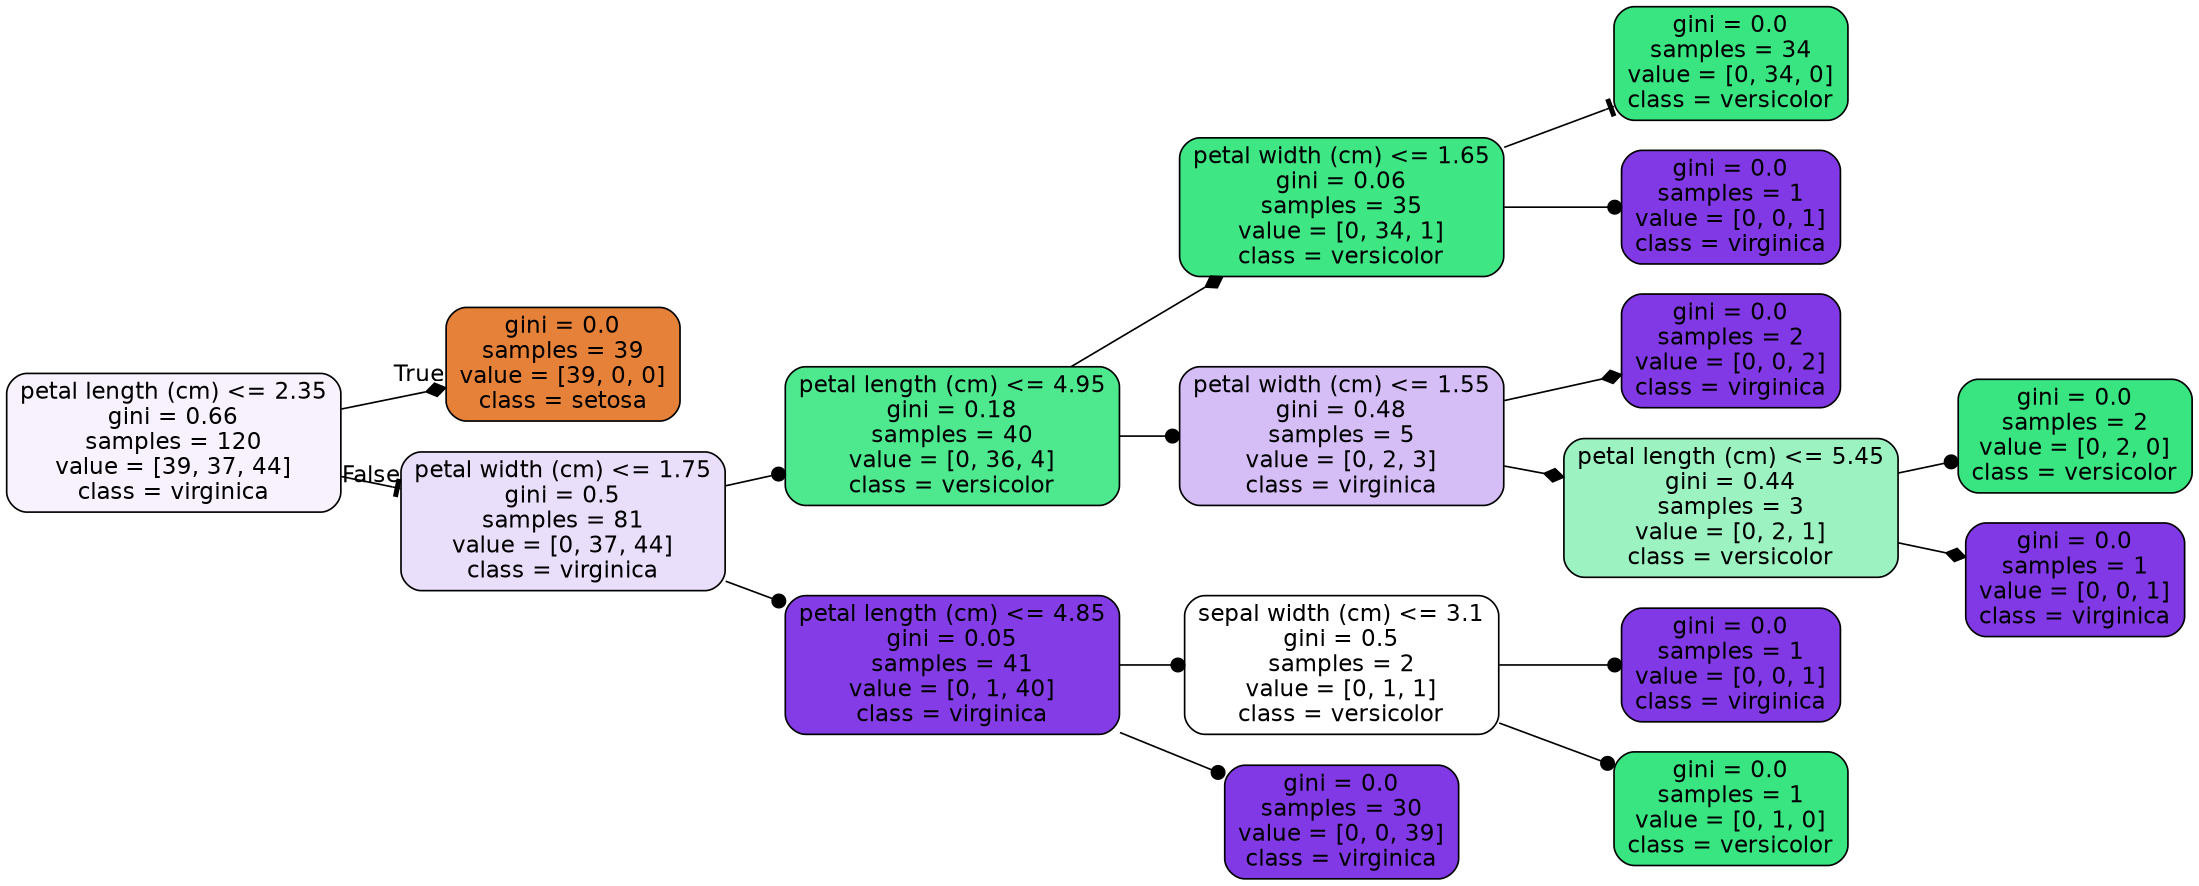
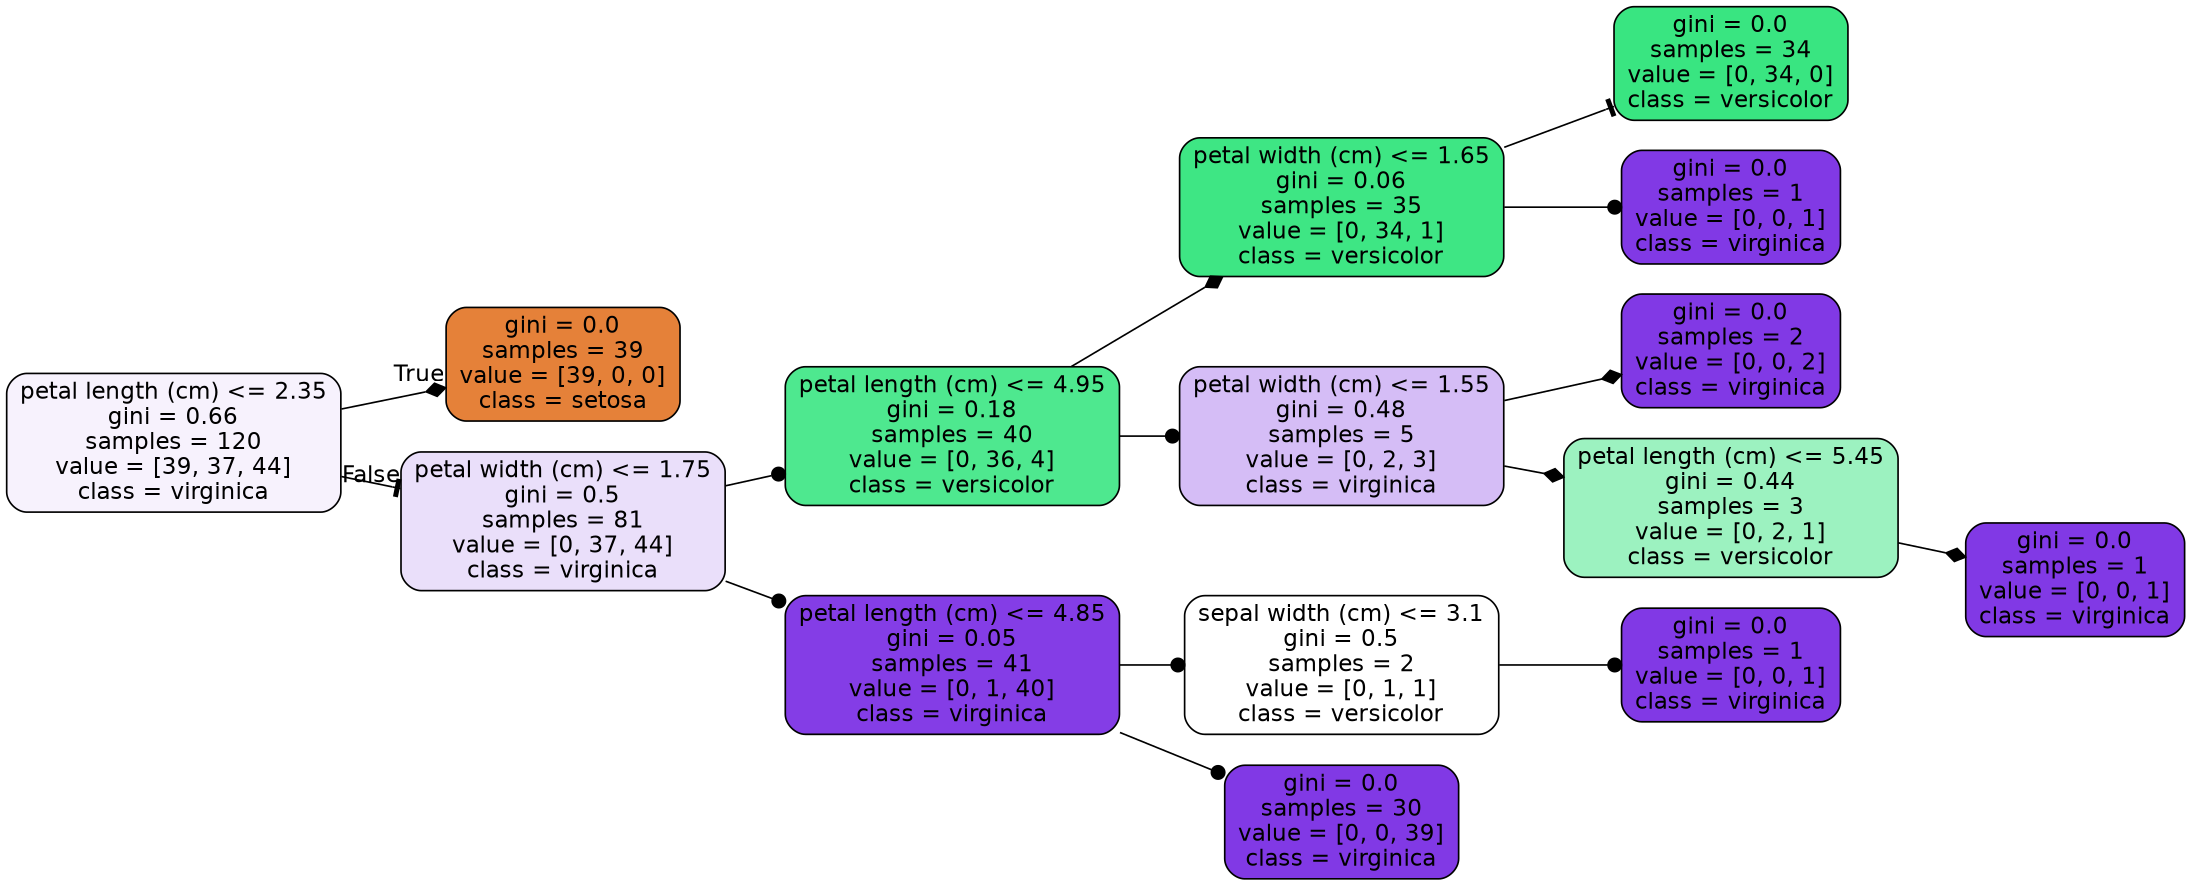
node "gini = 0.0 samples = 2 value = [0, 2, 0] class = versicolor": removed
node "gini = 0.0 samples = 1 value = [0, 1, 0] class = versicolor": removed
